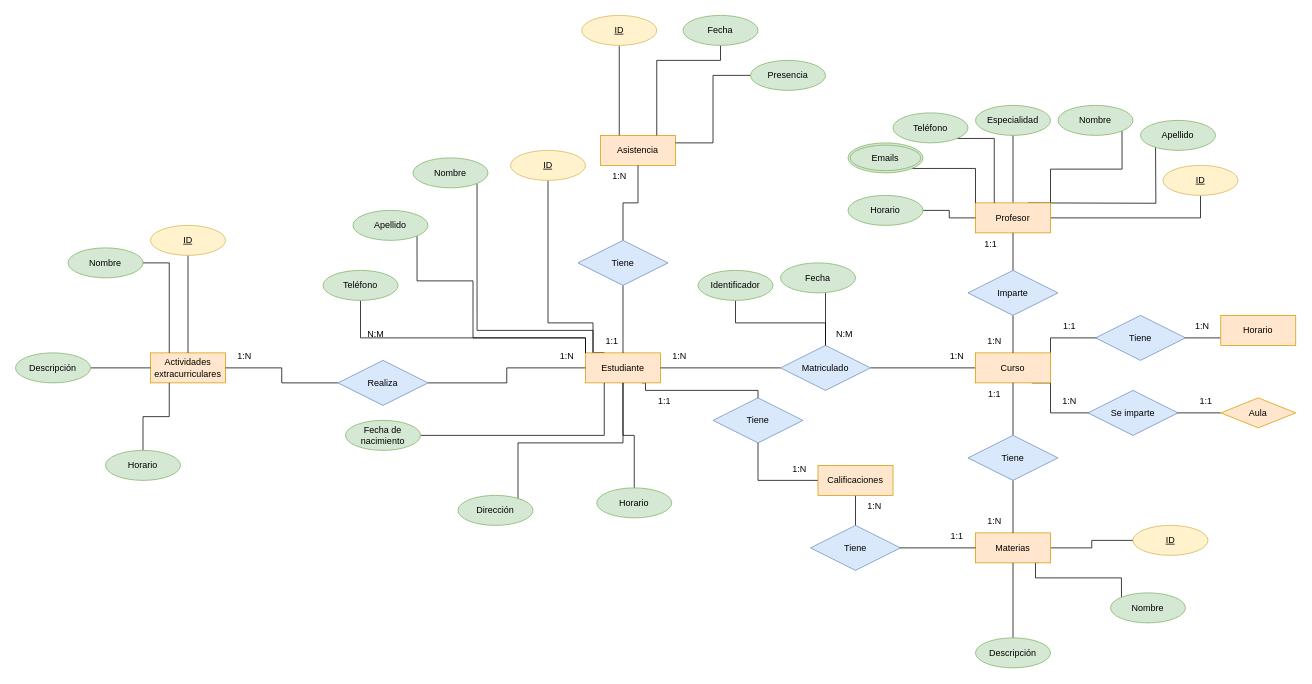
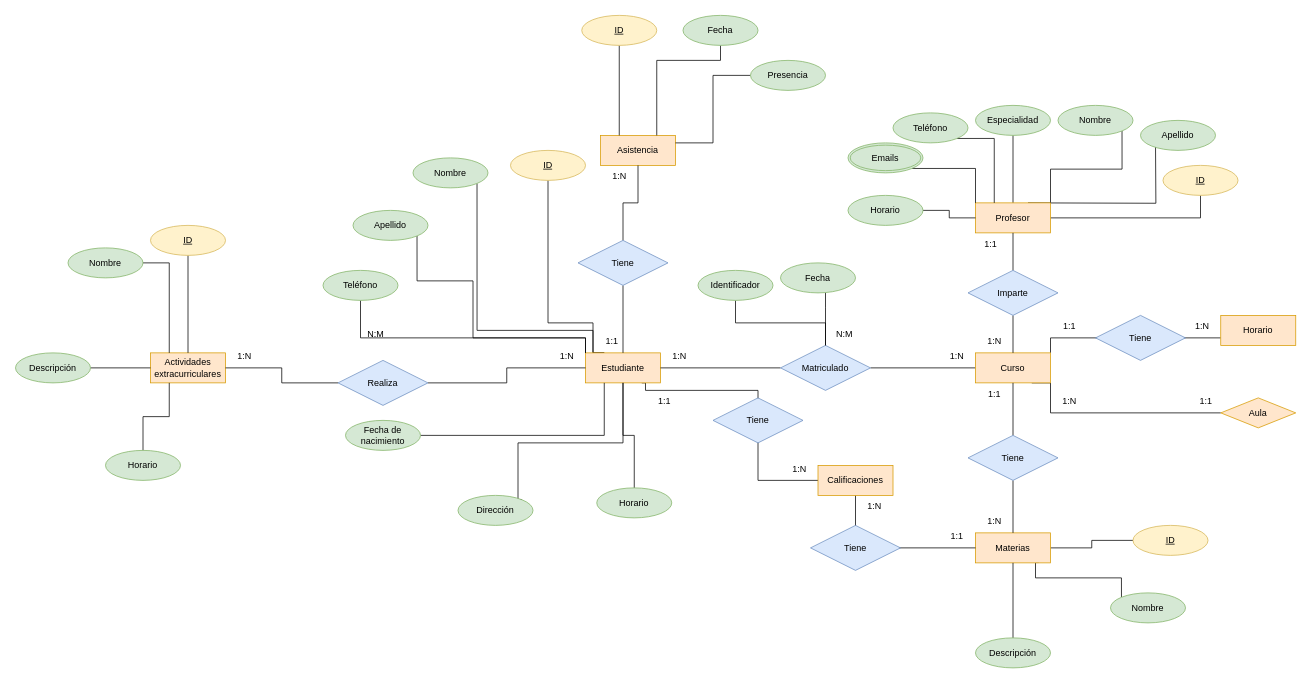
node "Se imparte": removed
